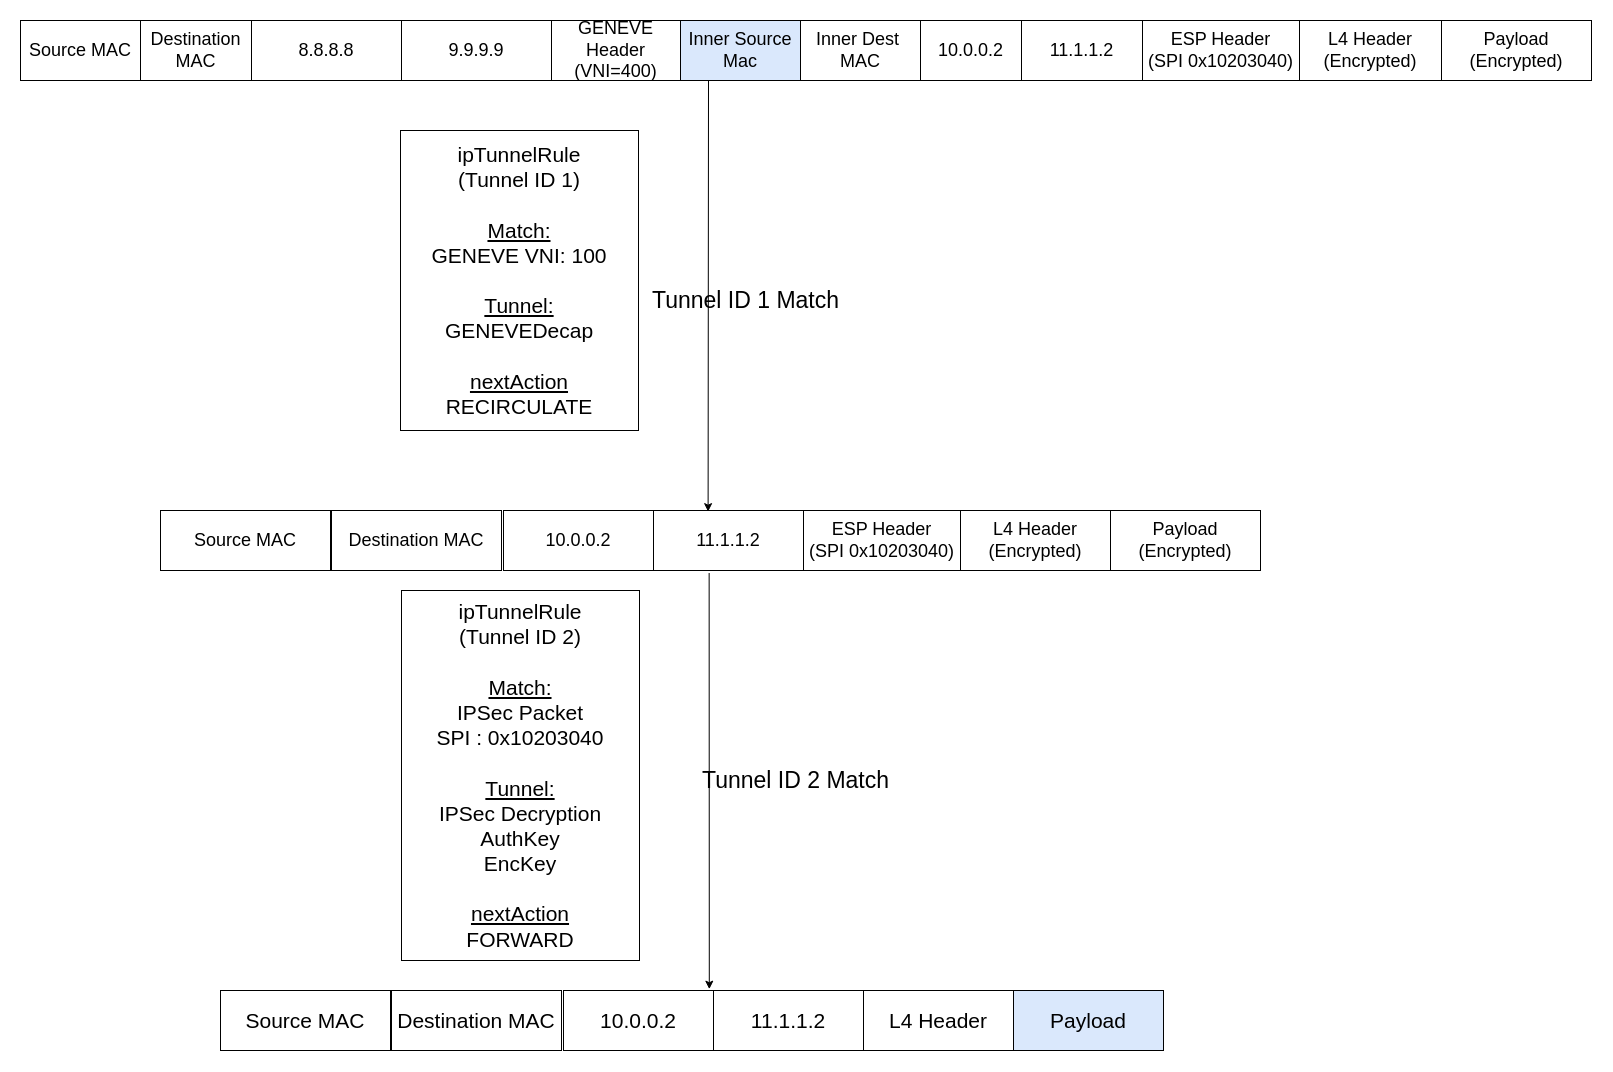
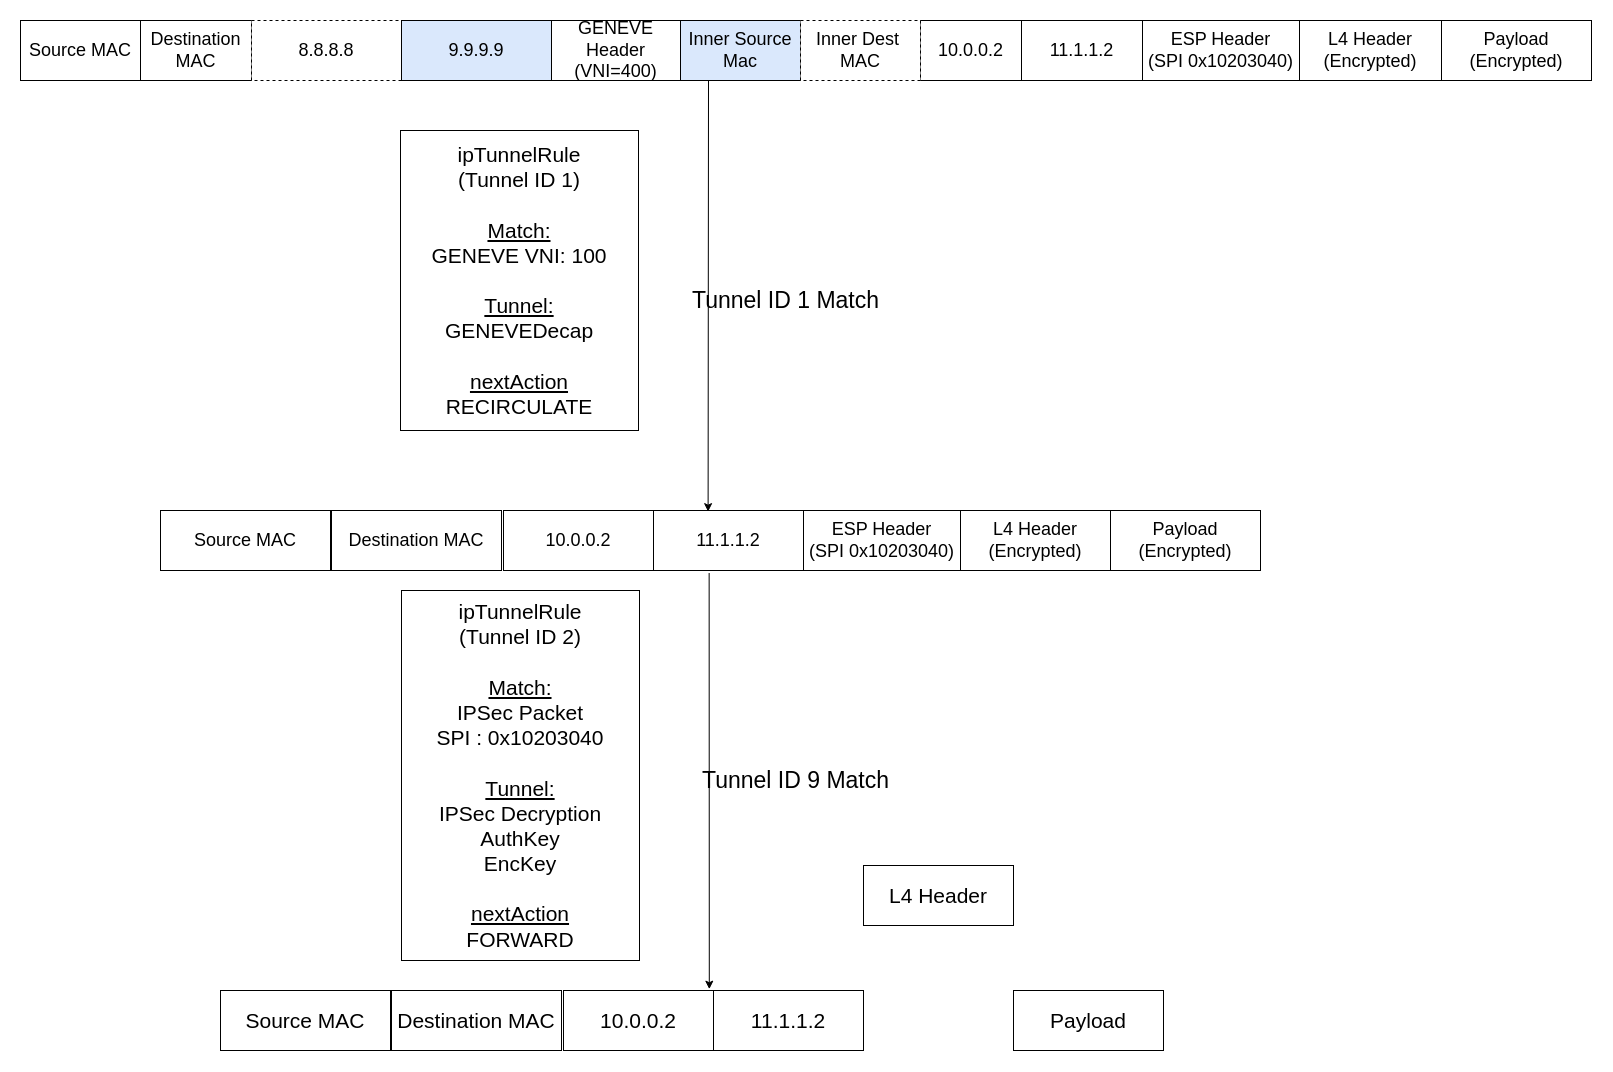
node "8.8.8.8": style solid -> dashed
node "9.9.9.9": fillcolor #ffffff -> #dae8fc
node "Inner Dest MAC": style solid -> dashed
node "Tunnel ID 1 Match": moved (746, 301) -> (786, 301)
node "Tunnel ID 2 Match": label "Tunnel ID 2 Match" -> "Tunnel ID 9 Match"
node "L4 Header": moved (939, 1021) -> (939, 896)
node "Payload": fillcolor #dae8fc -> #ffffff
